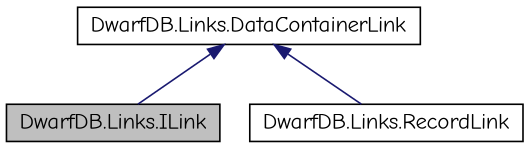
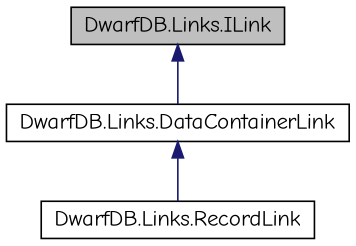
edge "DwarfDB.Links.ILink" -> "DwarfDB.Links.DataContainerLink": reversed
